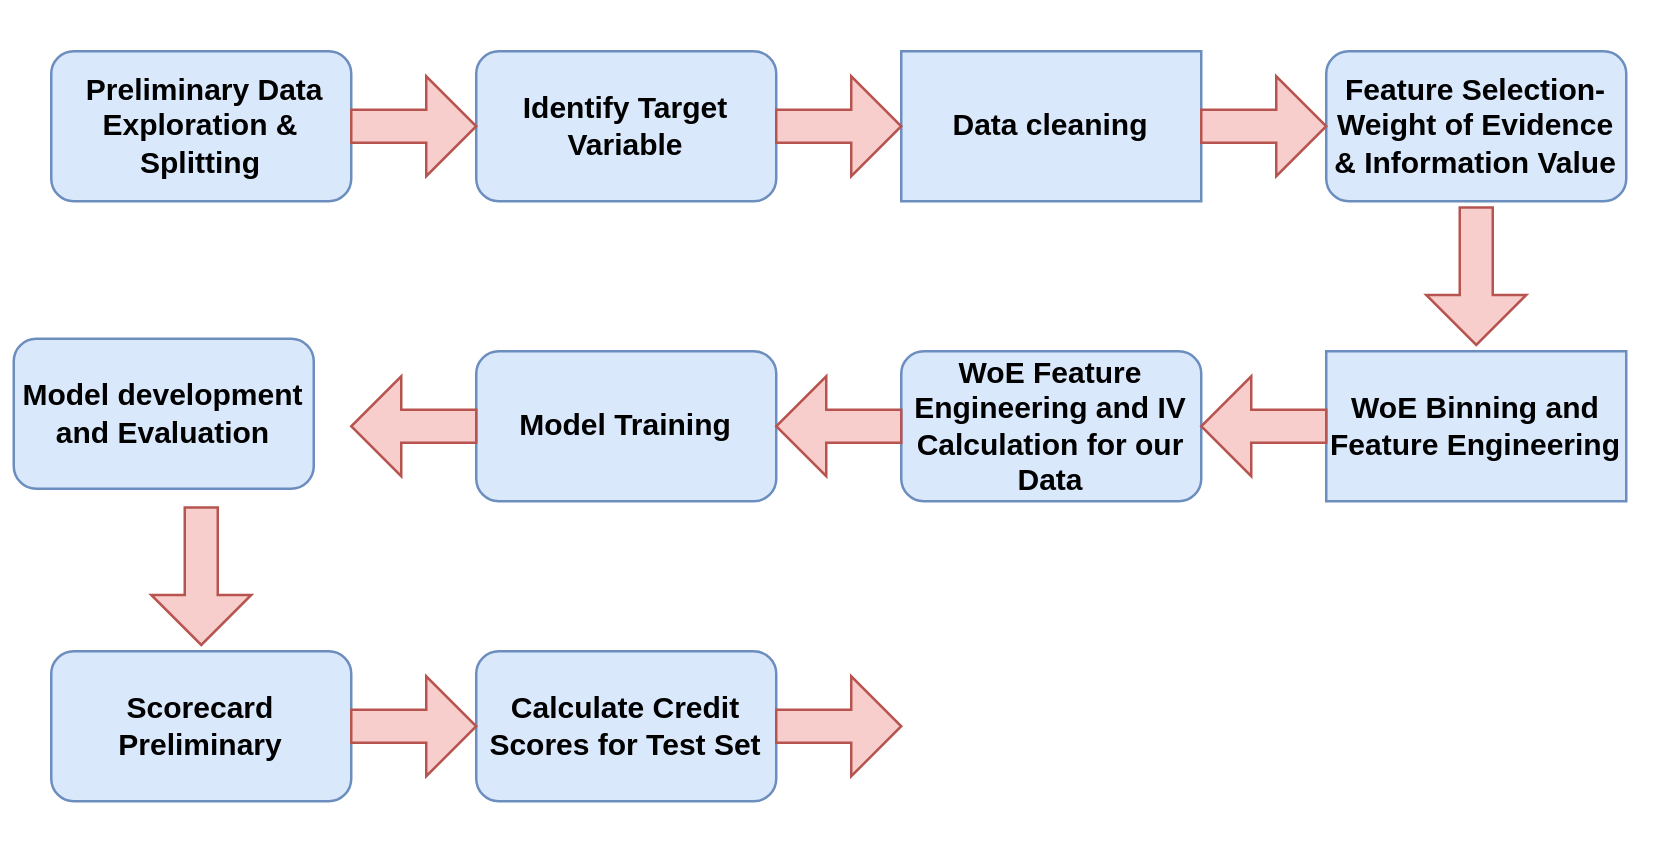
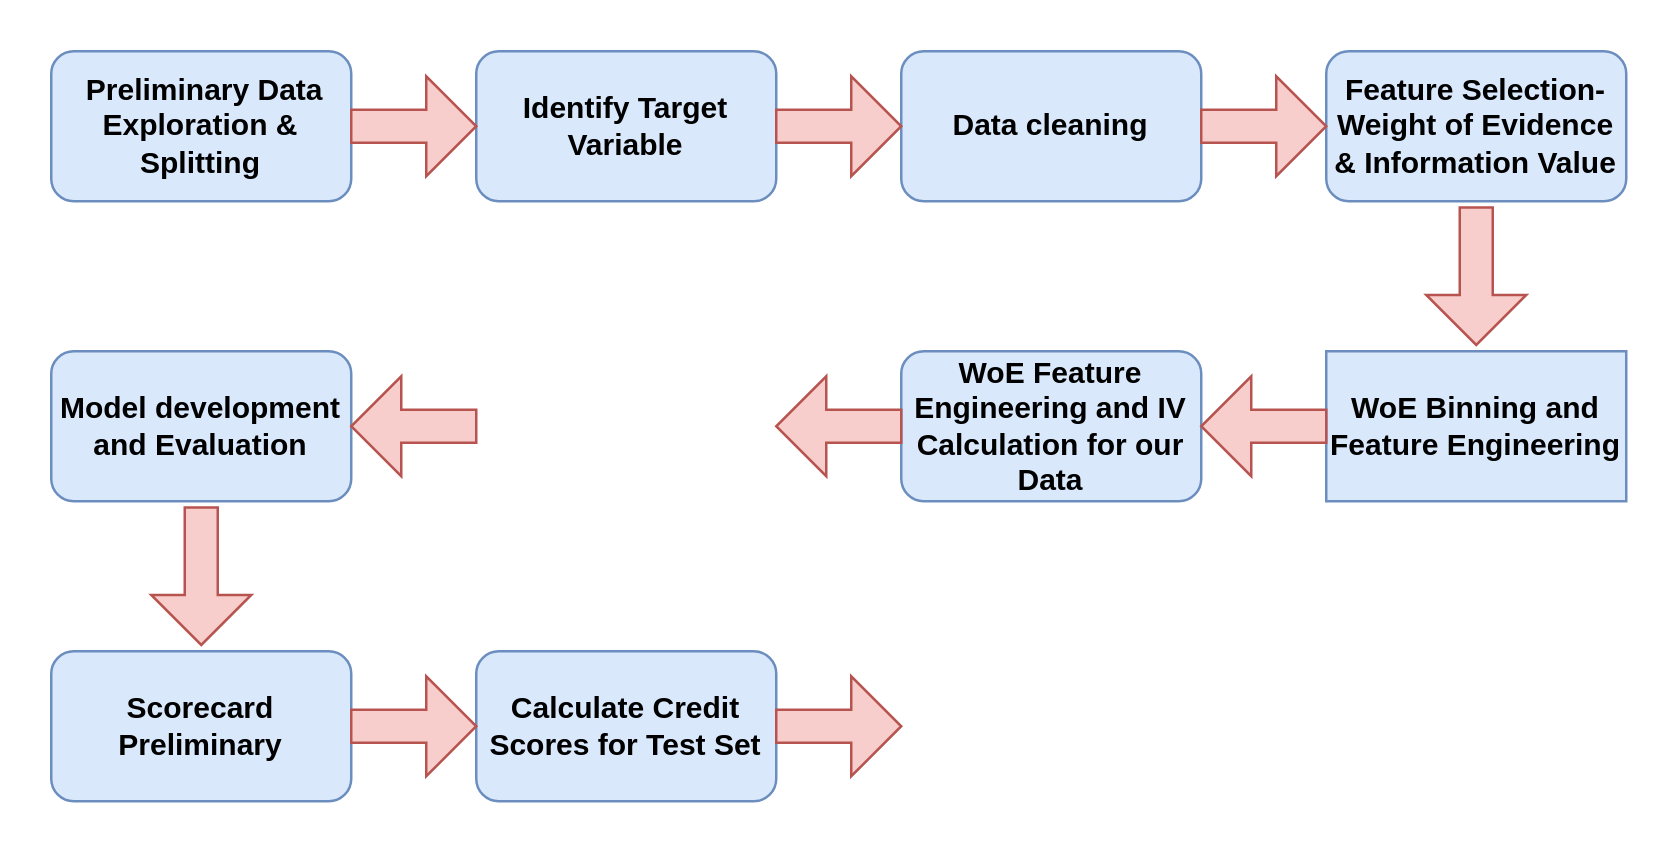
node "Data cleaning": shape rectangle -> rounded rectangle
node "Model development and Evaluation": moved (164, 414) -> (201, 426)
node "Model Training": removed
